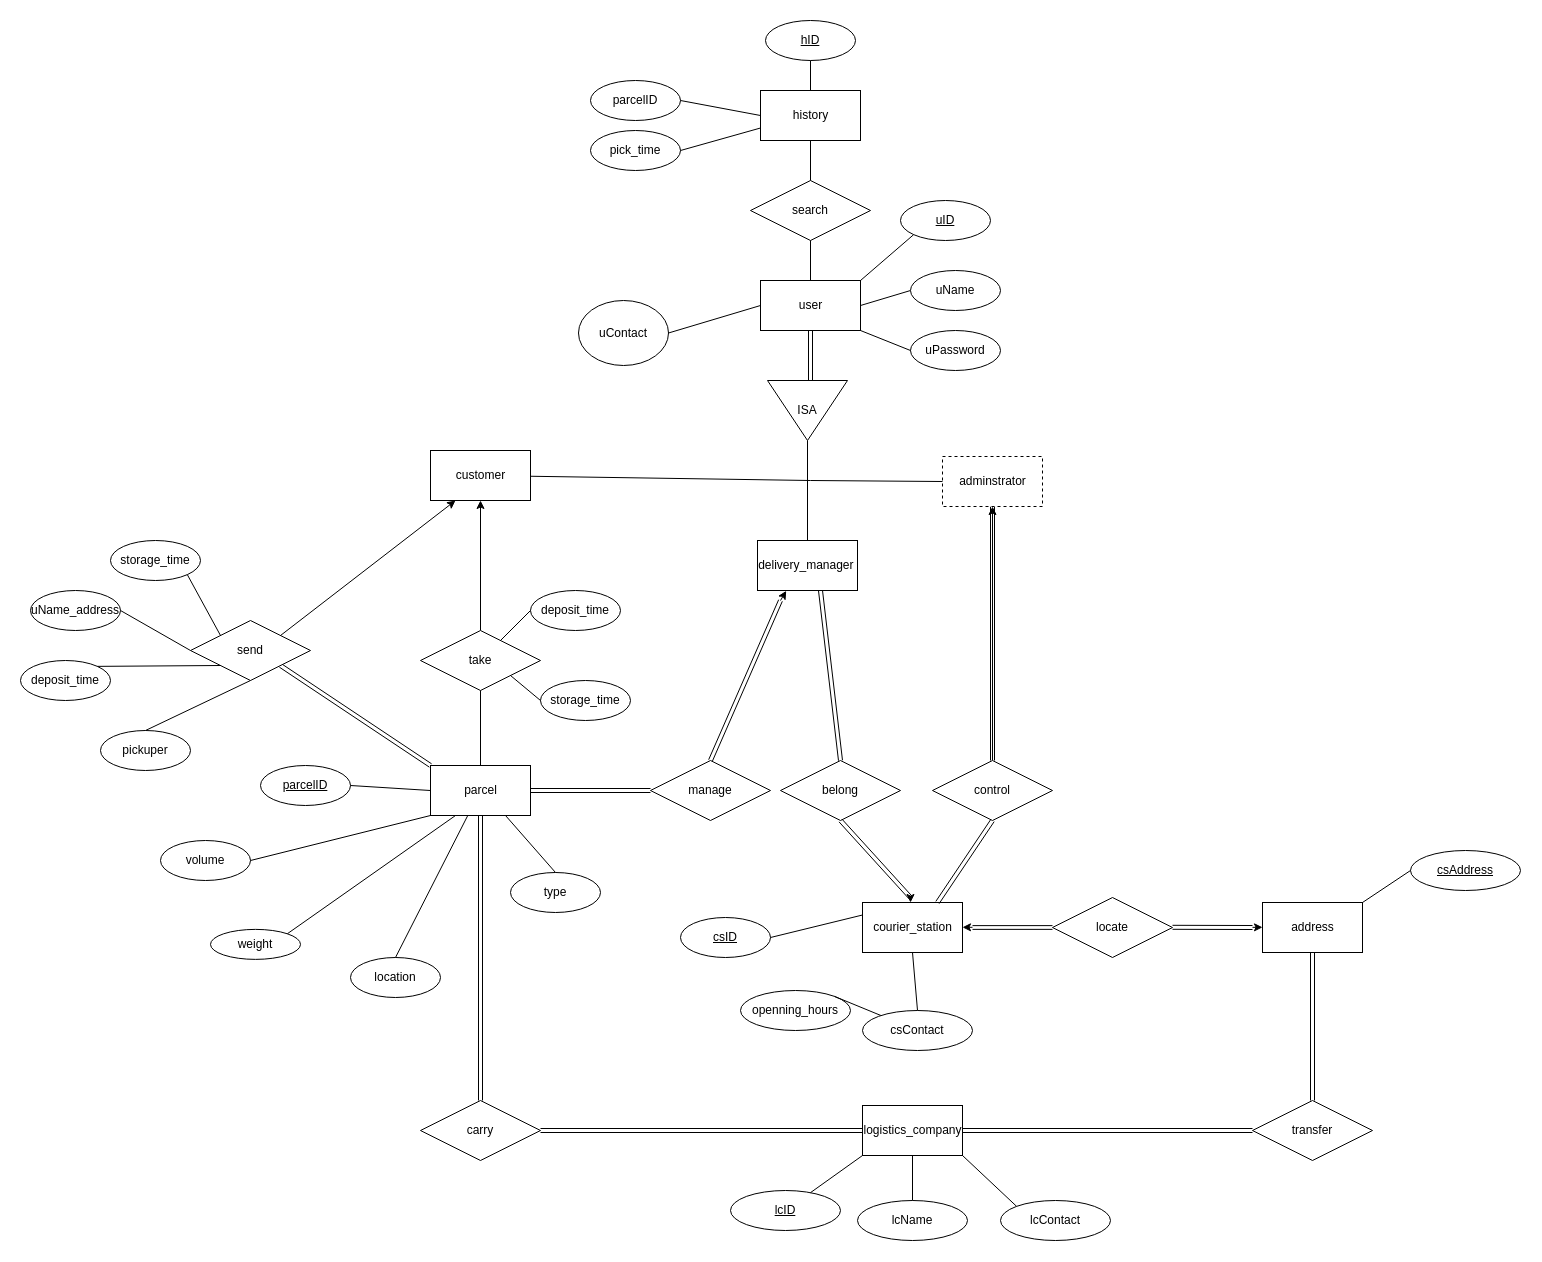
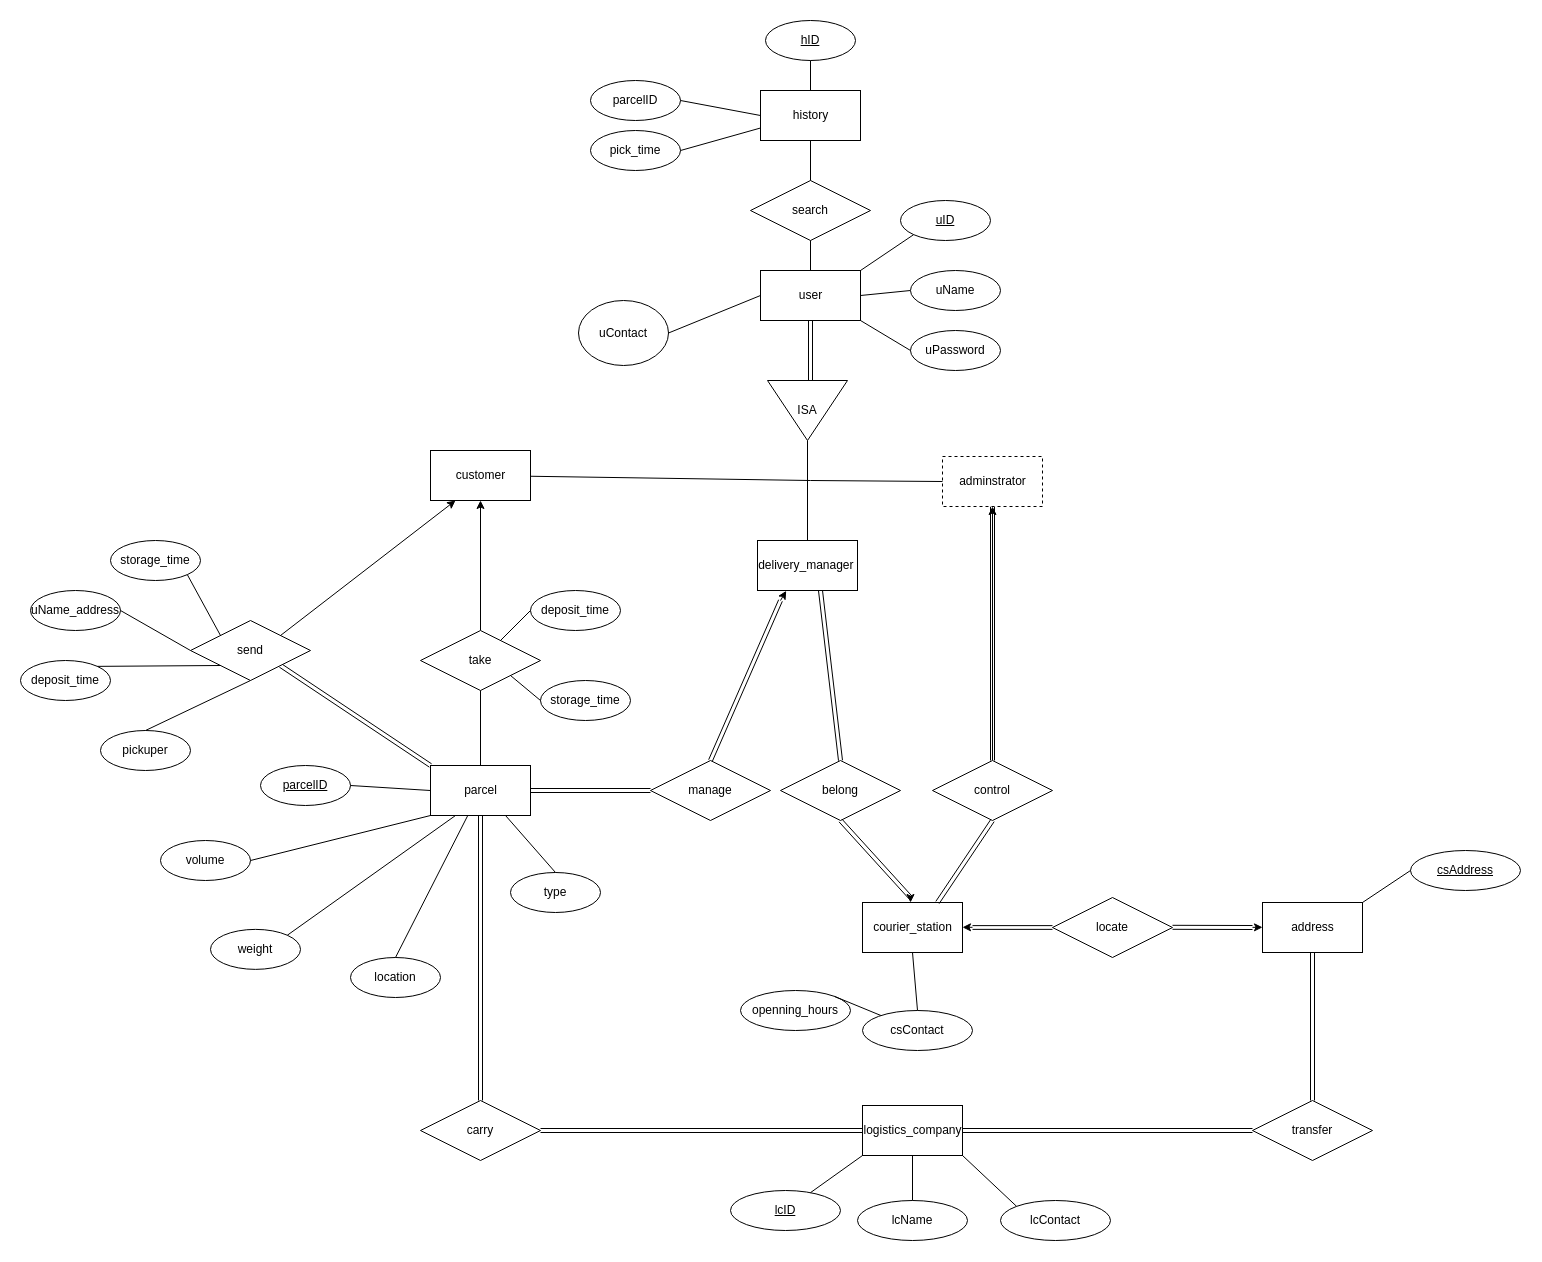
node "user": moved (811, 306) -> (811, 296)
edge "courier_station" -- "csID": removed
node "csID": removed
node "weight": size 90x30 -> 90x40
